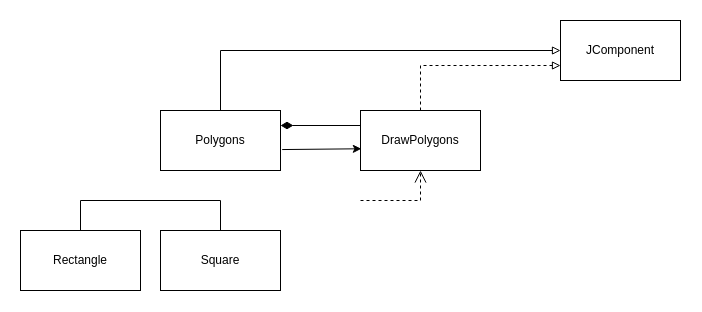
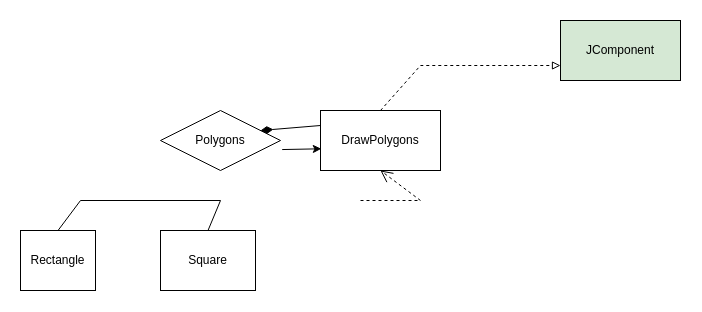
edge "Polygons" -> "JComponent": removed
node "JComponent": fillcolor #ffffff -> #d5e8d4
node "Polygons": shape rectangle -> diamond
node "DrawPolygons": moved (421, 141) -> (381, 141)
node "Rectangle": size 120x60 -> 75x60
node "Square": size 120x60 -> 95x60
